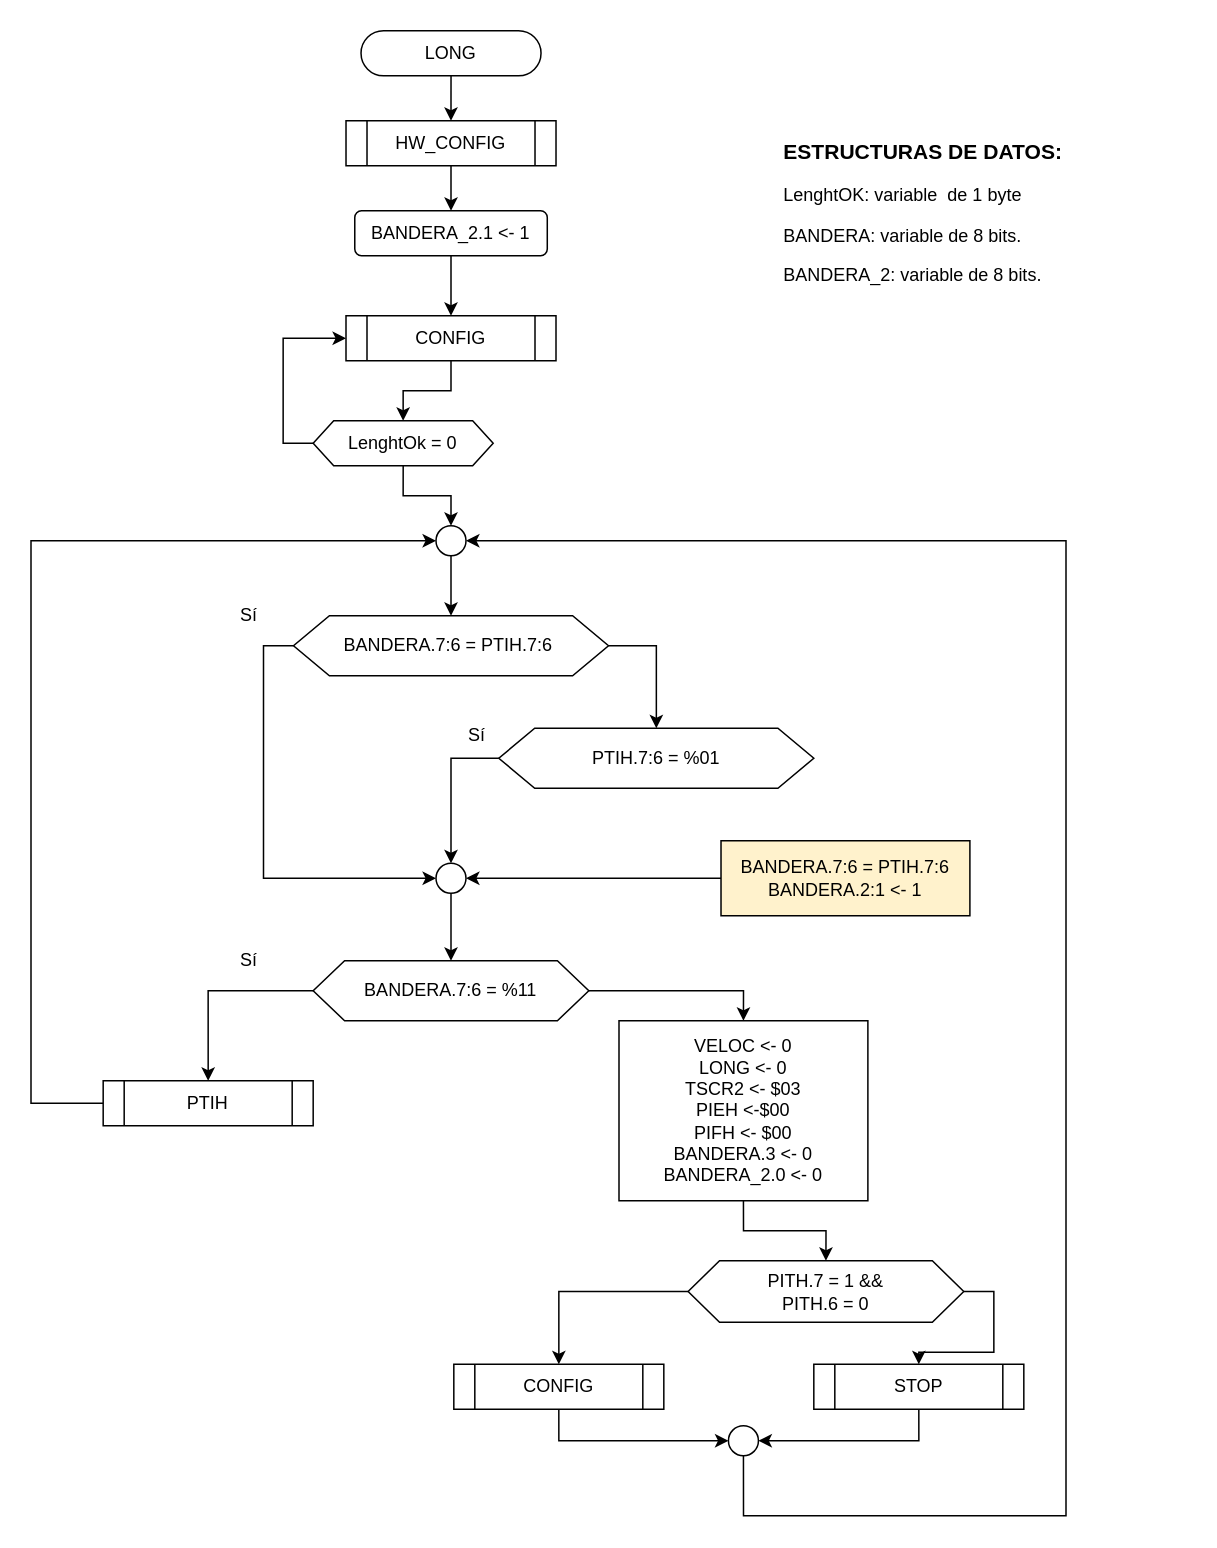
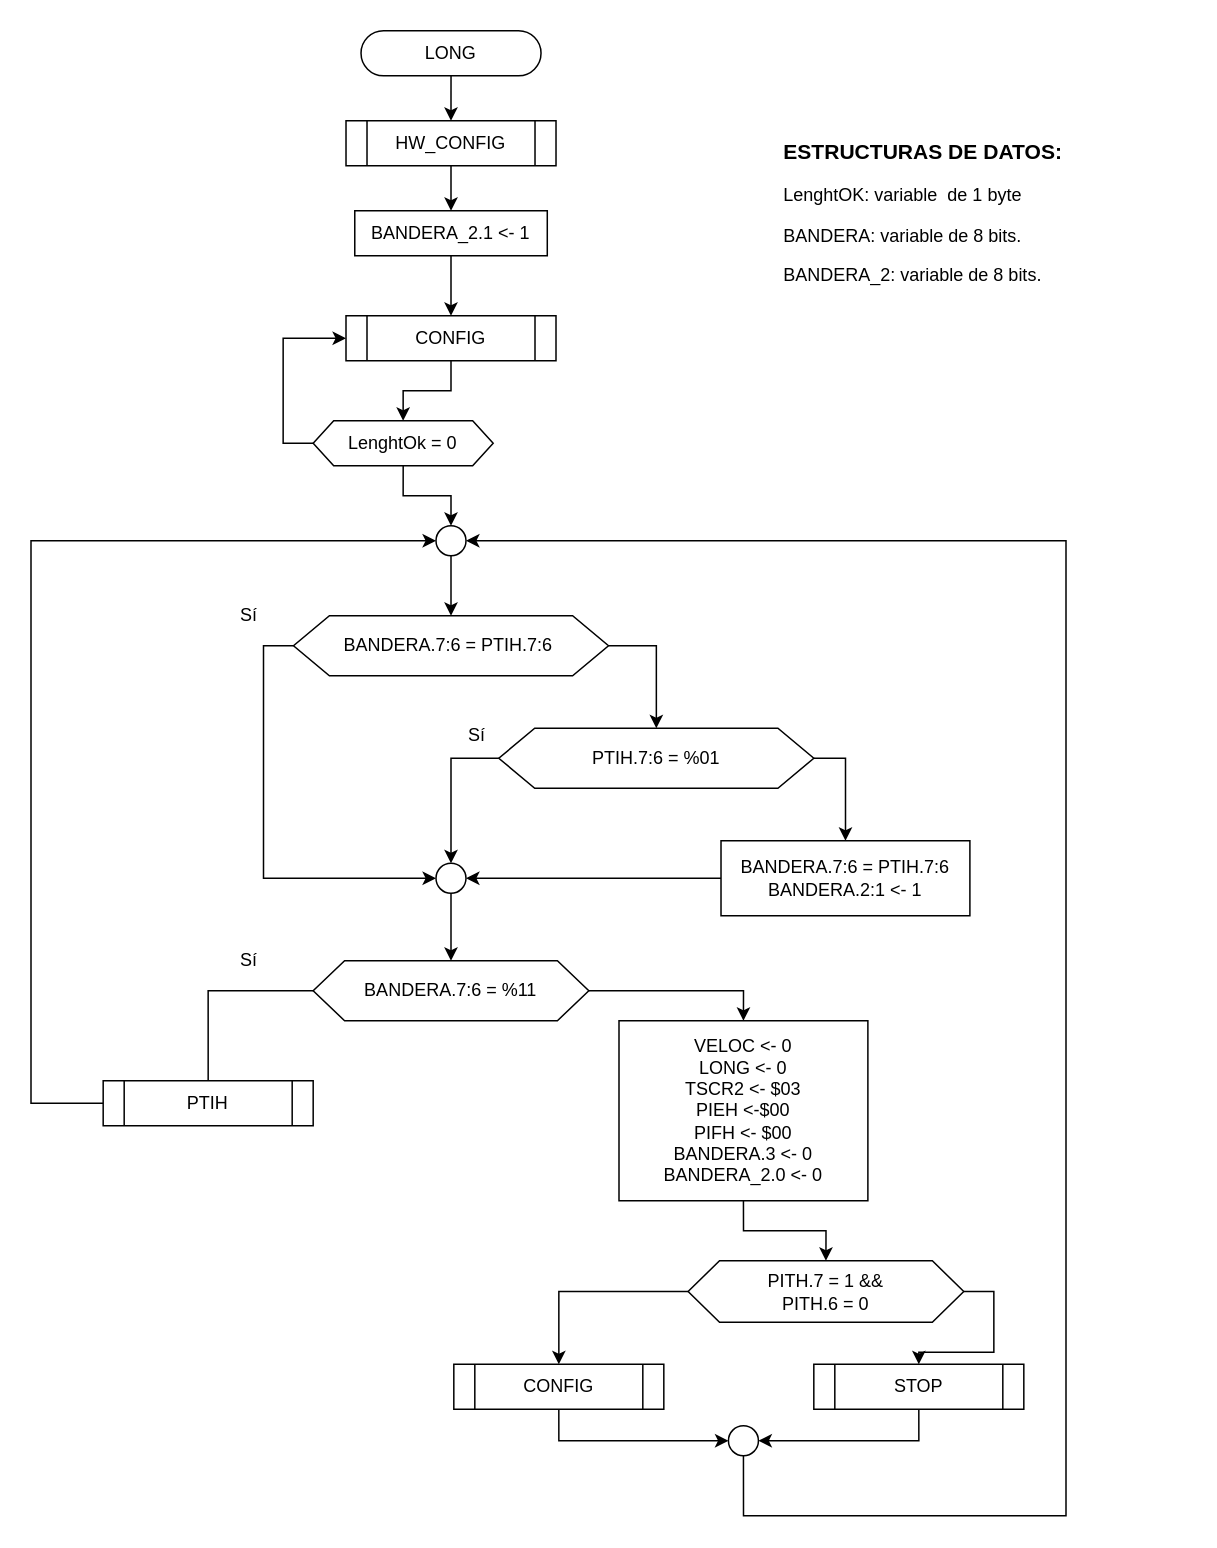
node "BANDERA_2.1 <- 1": shape rounded rectangle -> rectangle
edge "PTIH.7:6 = %01" -> "BANDERA.7:6 = PTIH.7:6 BANDERA.2:1 <- 1": added
node "BANDERA.7:6 = PTIH.7:6 BANDERA.2:1 <- 1": fillcolor #fff2cc -> #ffffff
edge "BANDERA.7:6 = %11" -> "PTIH": arrowhead classic -> none
